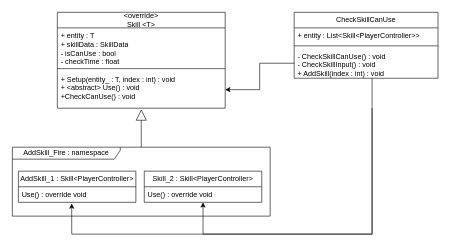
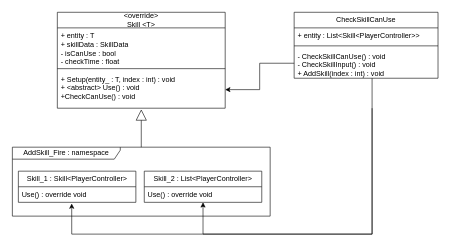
node "AddSkill_1 : Skill<PlayerController>": label "AddSkill_1 : Skill<PlayerController>" -> "Skill_1 : Skill<PlayerController>"
node "Skill_2 : Skill<PlayerController>": label "Skill_2 : Skill<PlayerController>" -> "Skill_2 : List<PlayerController>"
